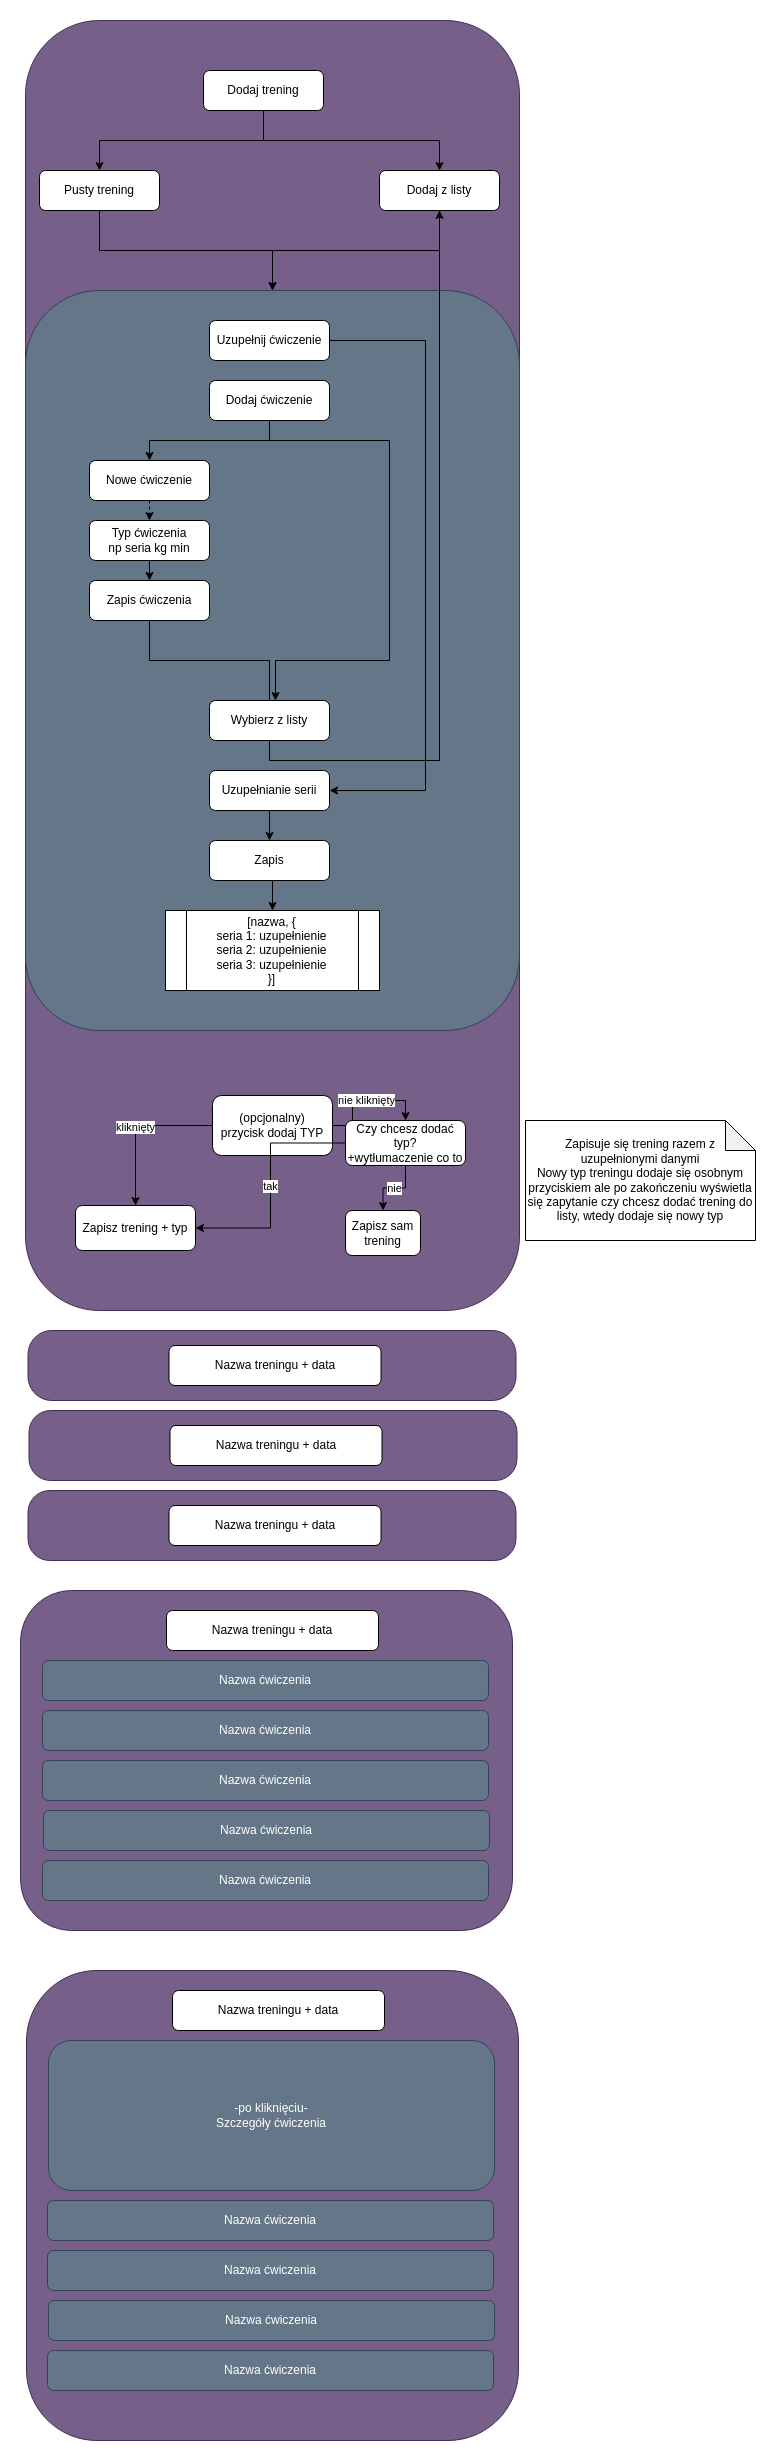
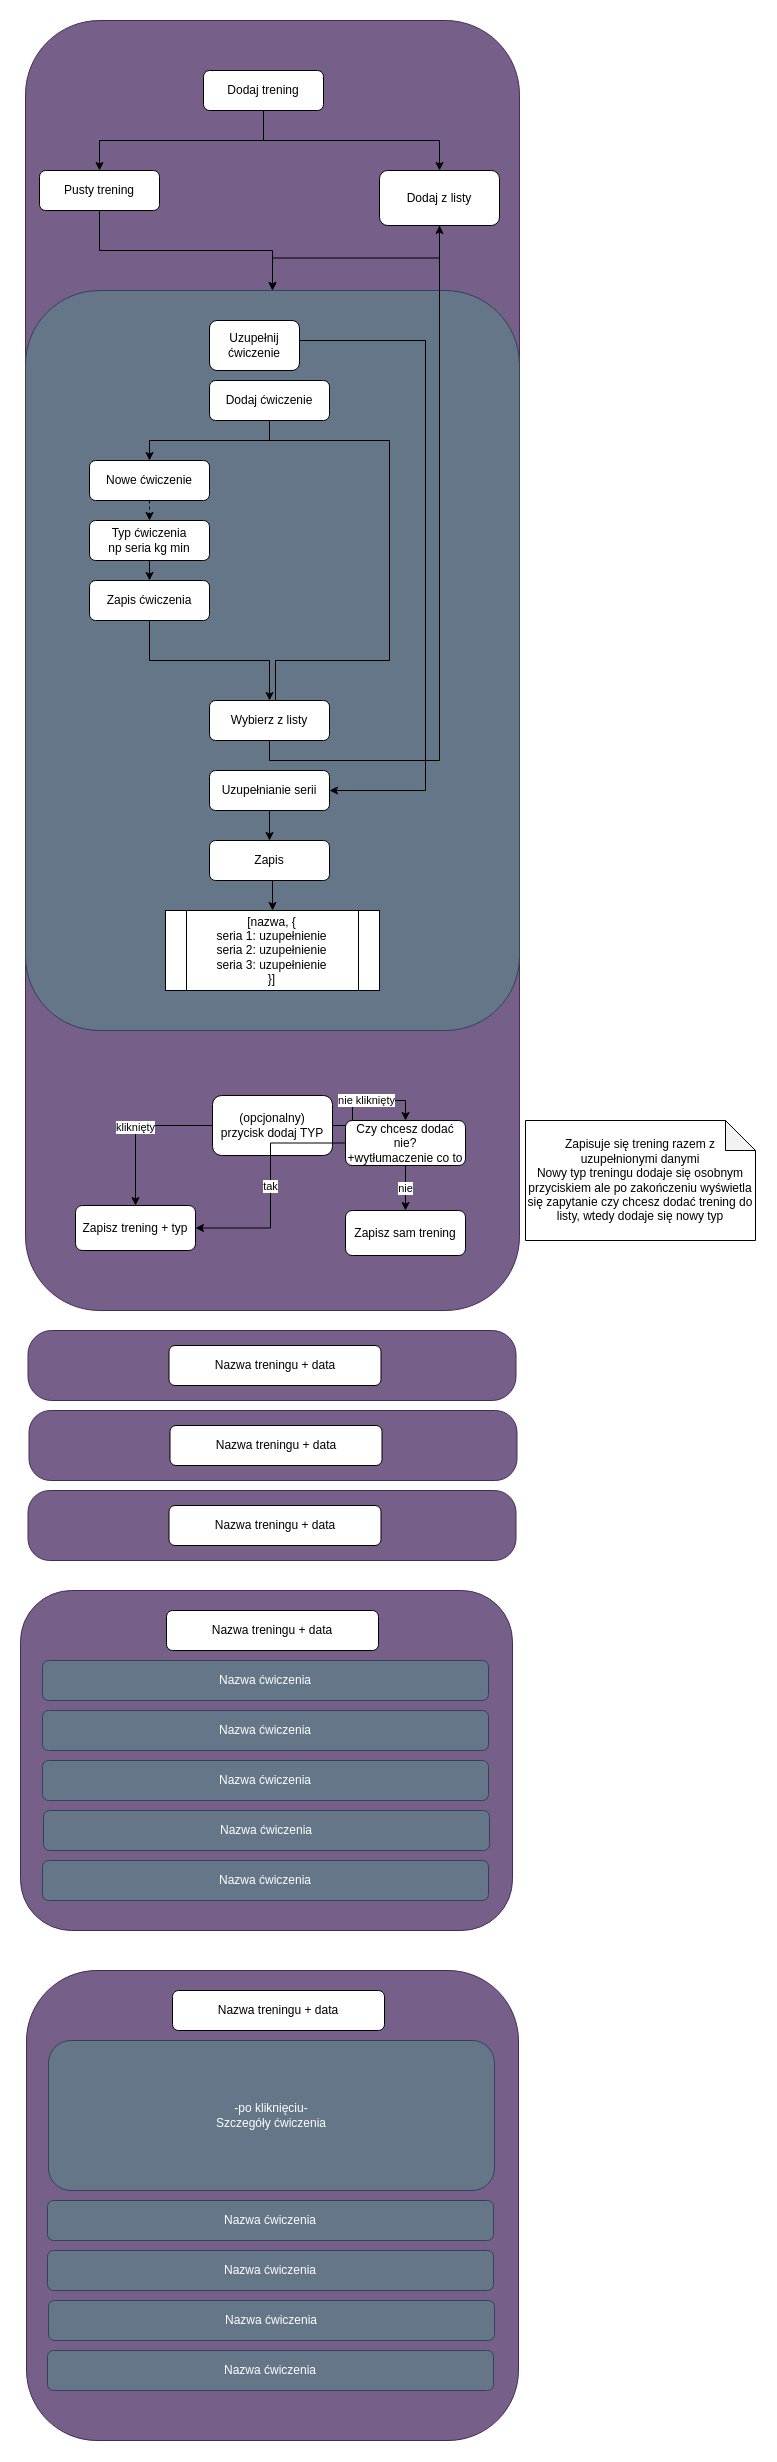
node "Dodaj z listy": size 120x40 -> 120x55
node "Uzupełnij ćwiczenie": size 120x40 -> 90x50
edge "Dodaj ćwiczenie" -> "Wybierz z listy": arrowhead classic -> none
edge "Zapis ćwiczenia" -- "Wybierz z listy": arrowhead none -> classic
node "Czy chcesz dodać typ? +wytłumaczenie co to": label "Czy chcesz dodać typ? +wytłumaczenie co to" -> "Czy chcesz dodać nie? +wytłumaczenie co to"
node "Zapisz sam trening": size 75x45 -> 120x45
